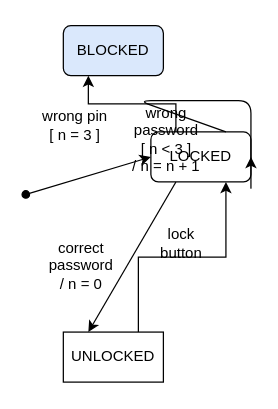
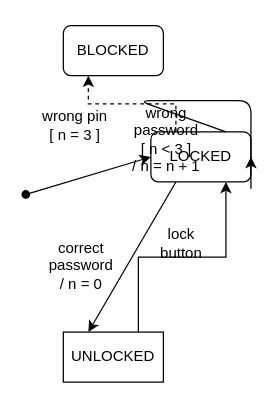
node "BLOCKED": fillcolor #dae8fc -> #ffffff
edge "LOCKED" -> "BLOCKED": style solid -> dashed
